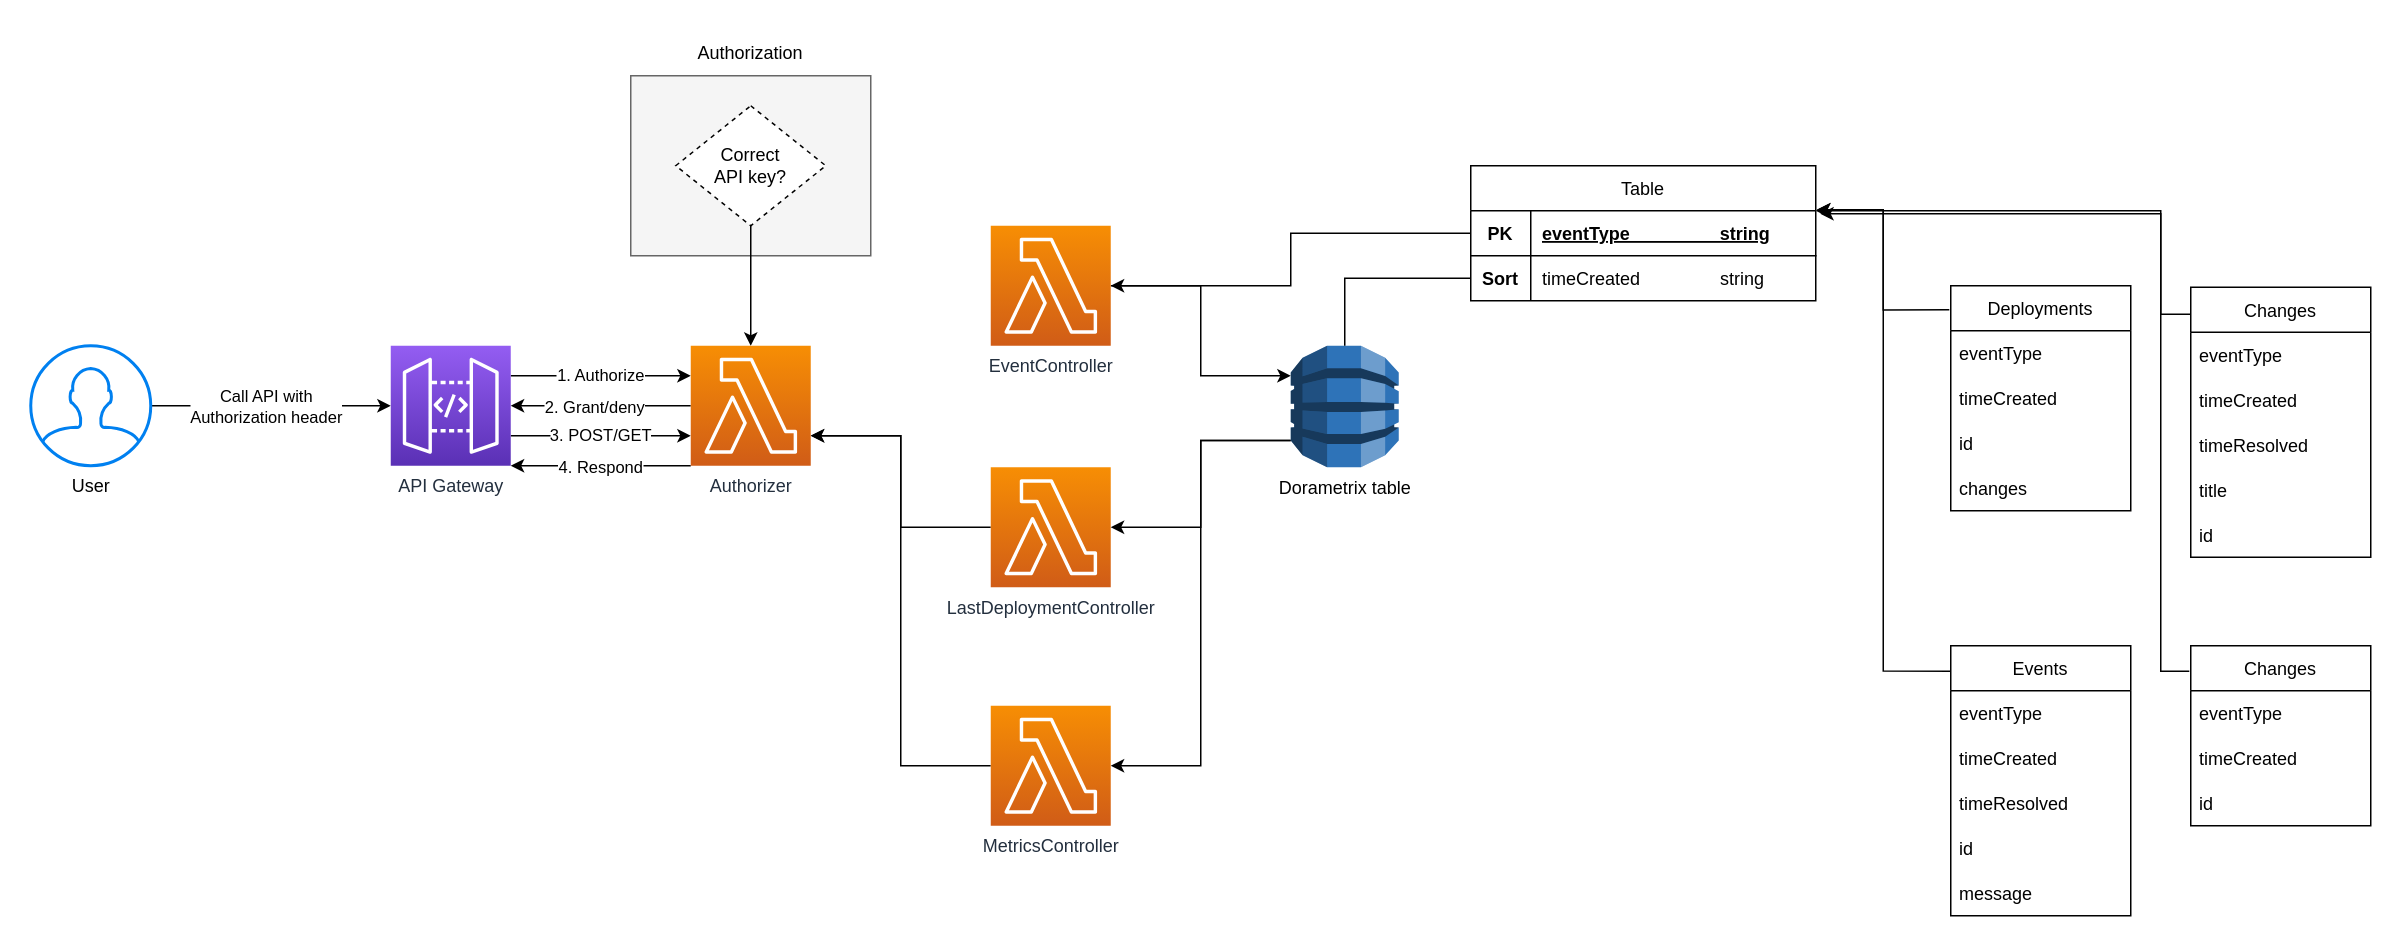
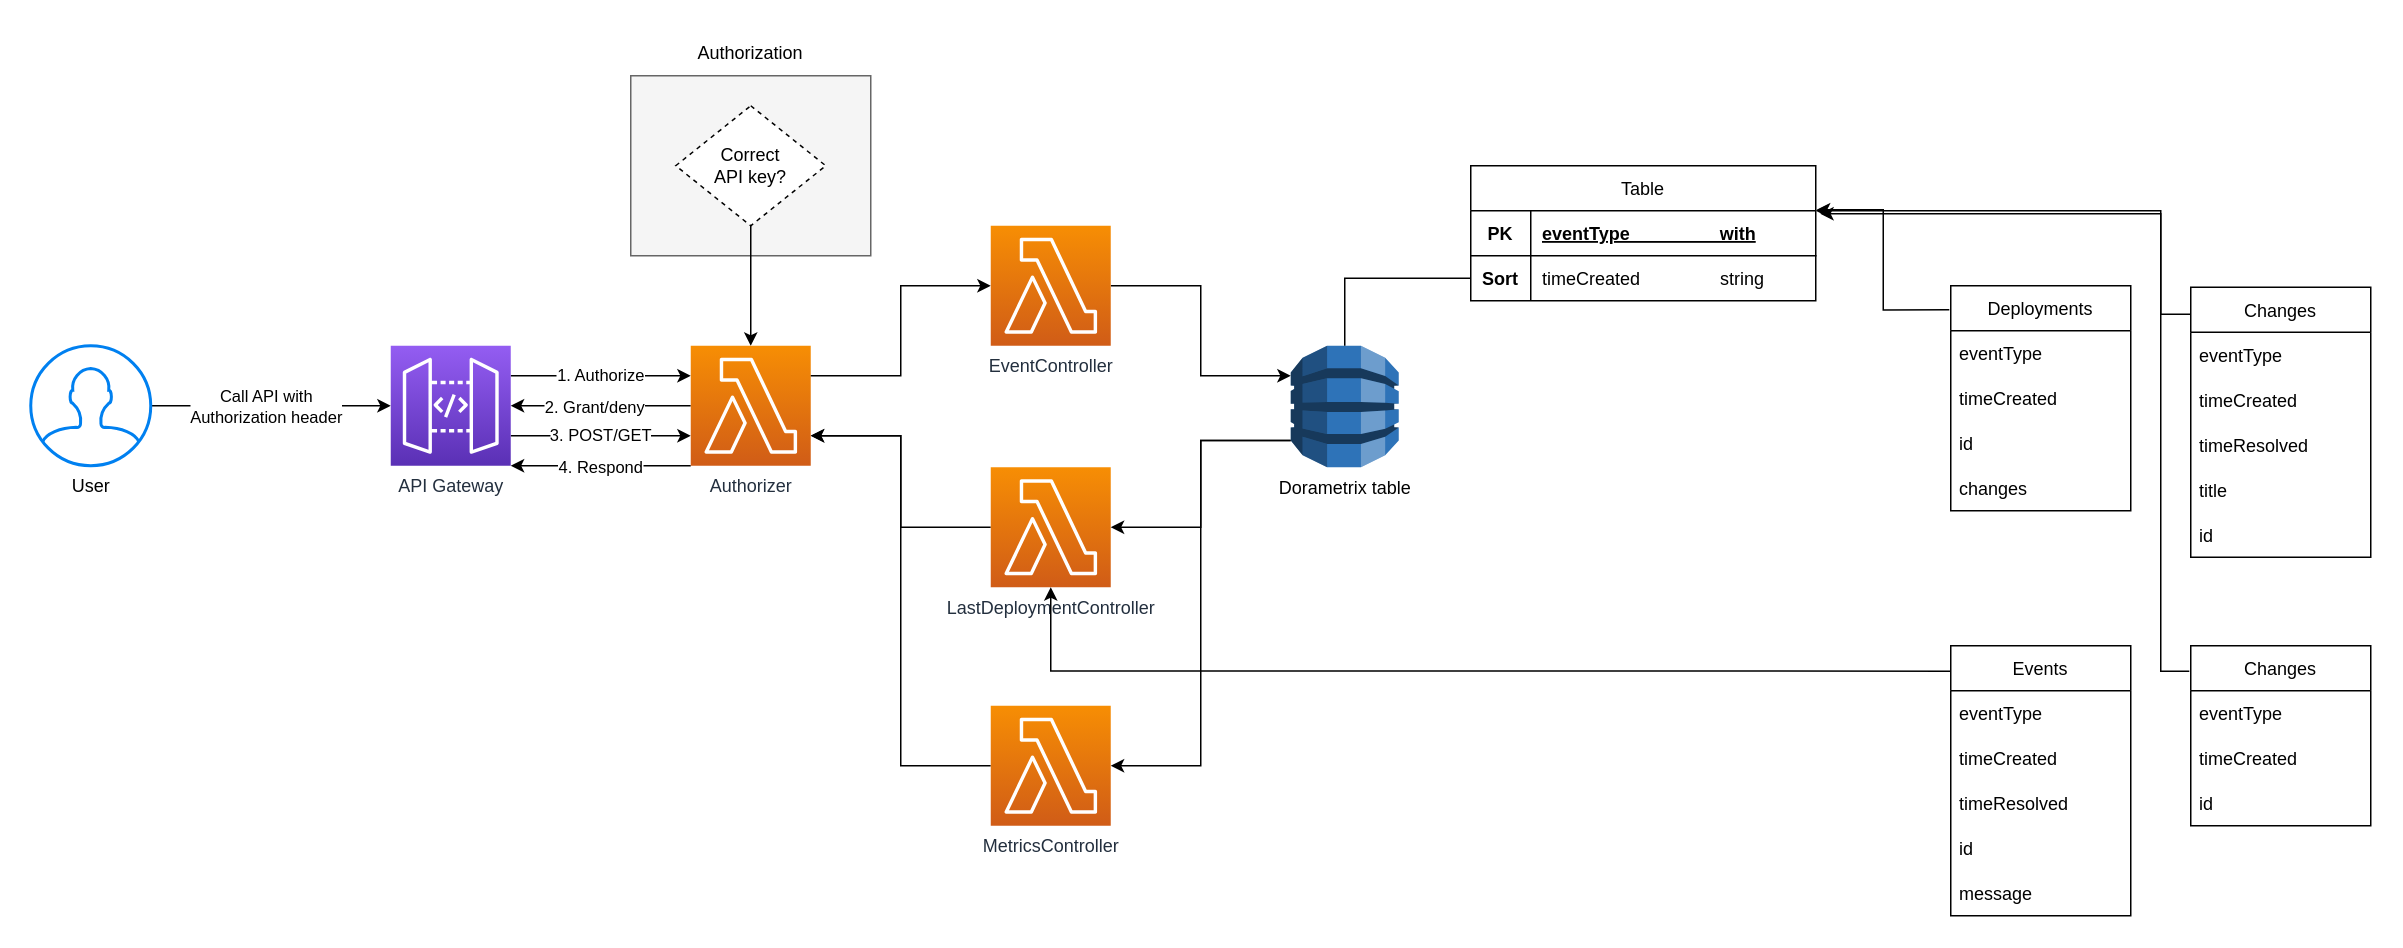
edge "PK" -> "EventController": now "Authorizer" -> "EventController"
node "eventType string": label "eventType string" -> "eventType with"
edge "Events" -> "Table": now "Events" -> "LastDeploymentController"
